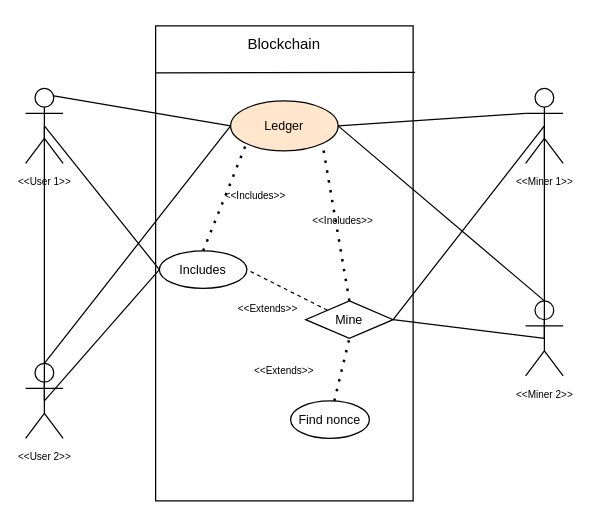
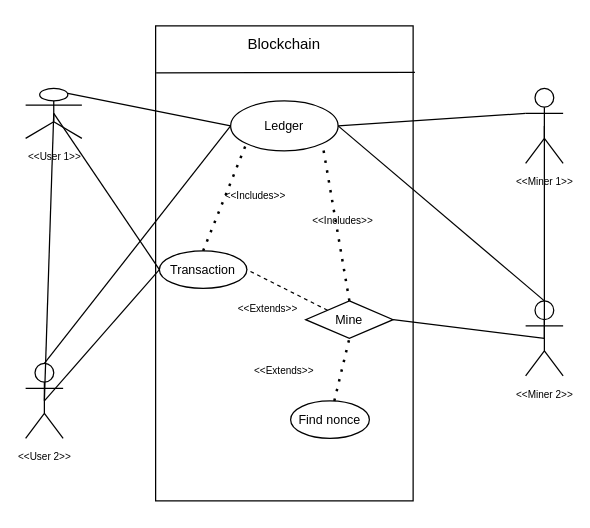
node "<<User 1>>": size 38x75 -> 56x50
node "Ledger": fillcolor #ffe6cc -> #ffffff
edge "<<Miner 1>>" -- "Mine": removed
node "Includes": label "Includes" -> "Transaction"
